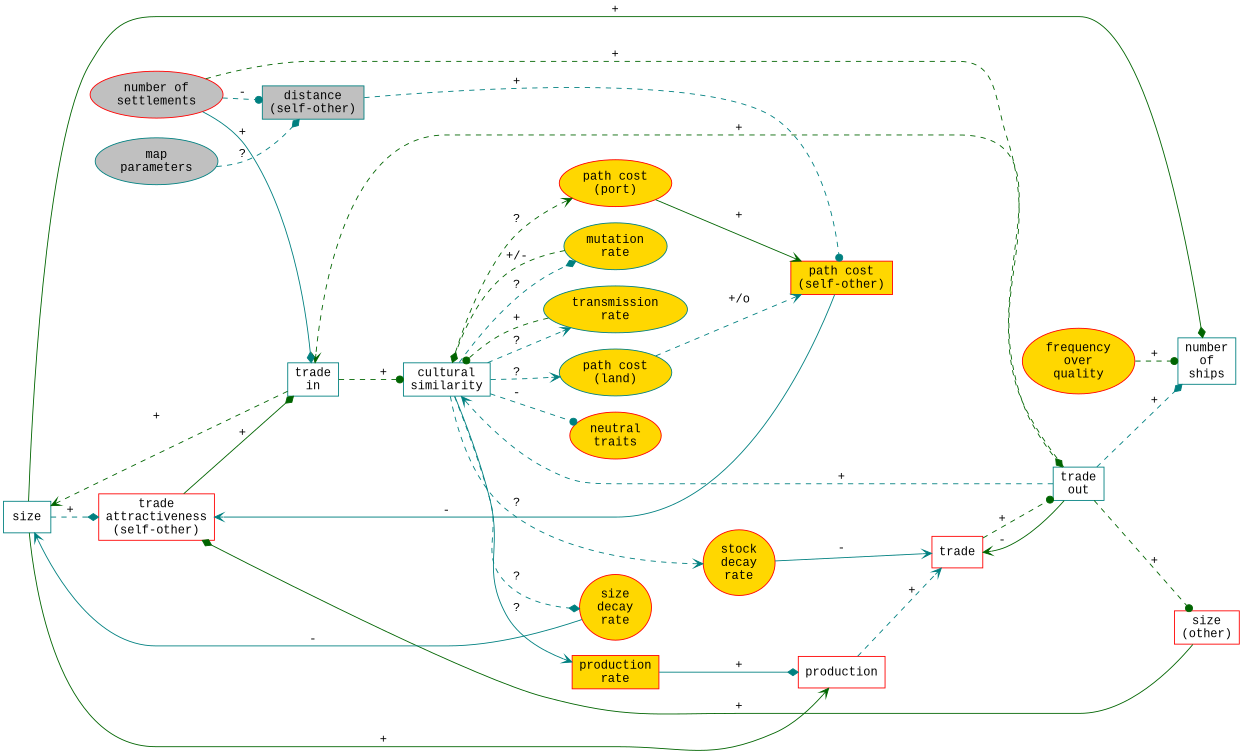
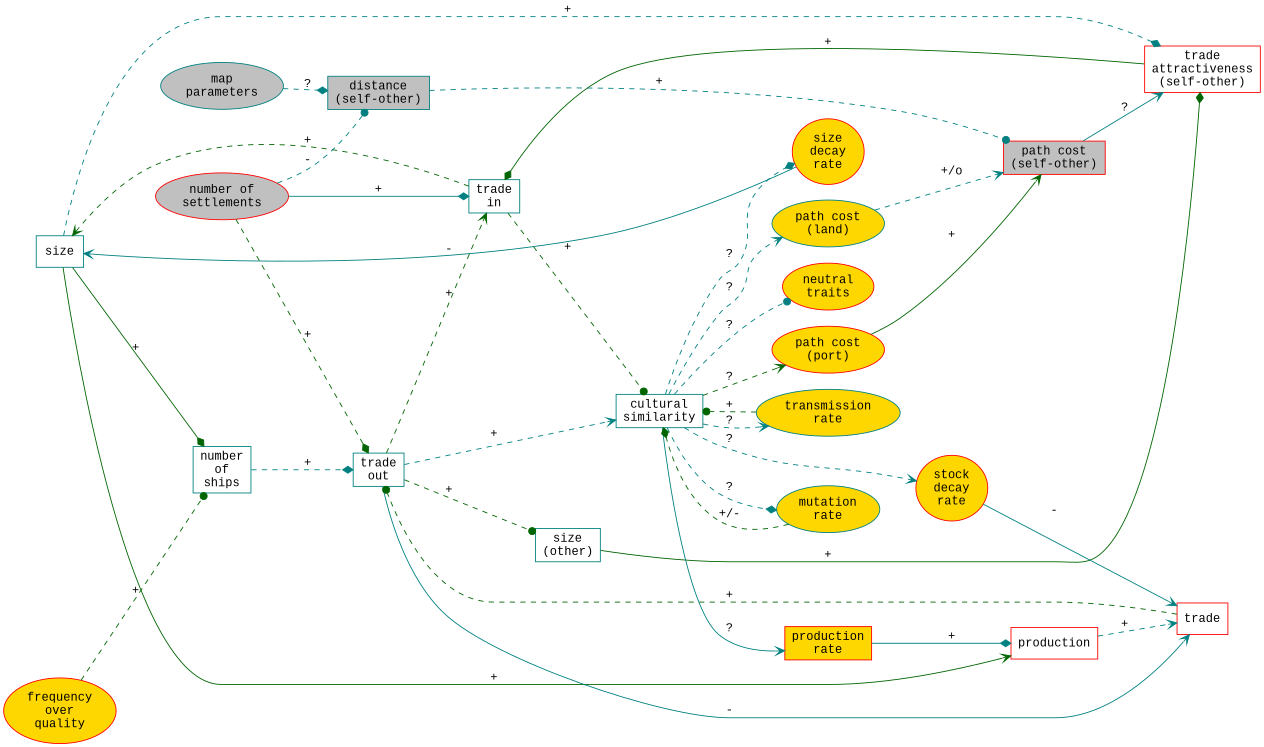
node "path cost (self-other)": fillcolor gold -> grey
edge "cultural similarity" -> "neutral traits": label "-" -> "?"
edge "trade out" -> "number of ships": reversed
edge "path cost (self-other)" -> "trade attractiveness (self-other)": label "-" -> "?"
edge "trade out" -> "trade": color darkgreen -> teal
node "size (other)": color red -> teal
